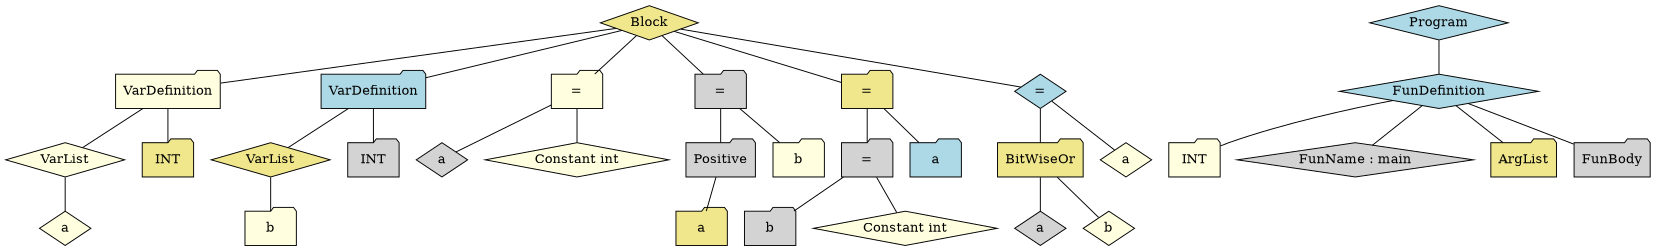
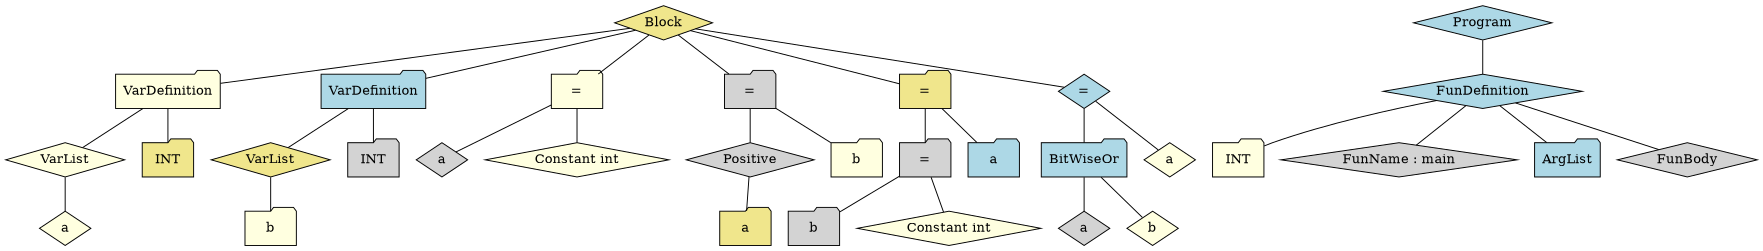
node "Positive": shape folder -> diamond
node "BitWiseOr": fillcolor khaki -> lightblue
node "ArgList": fillcolor khaki -> lightblue
node "FunBody": shape folder -> diamond
